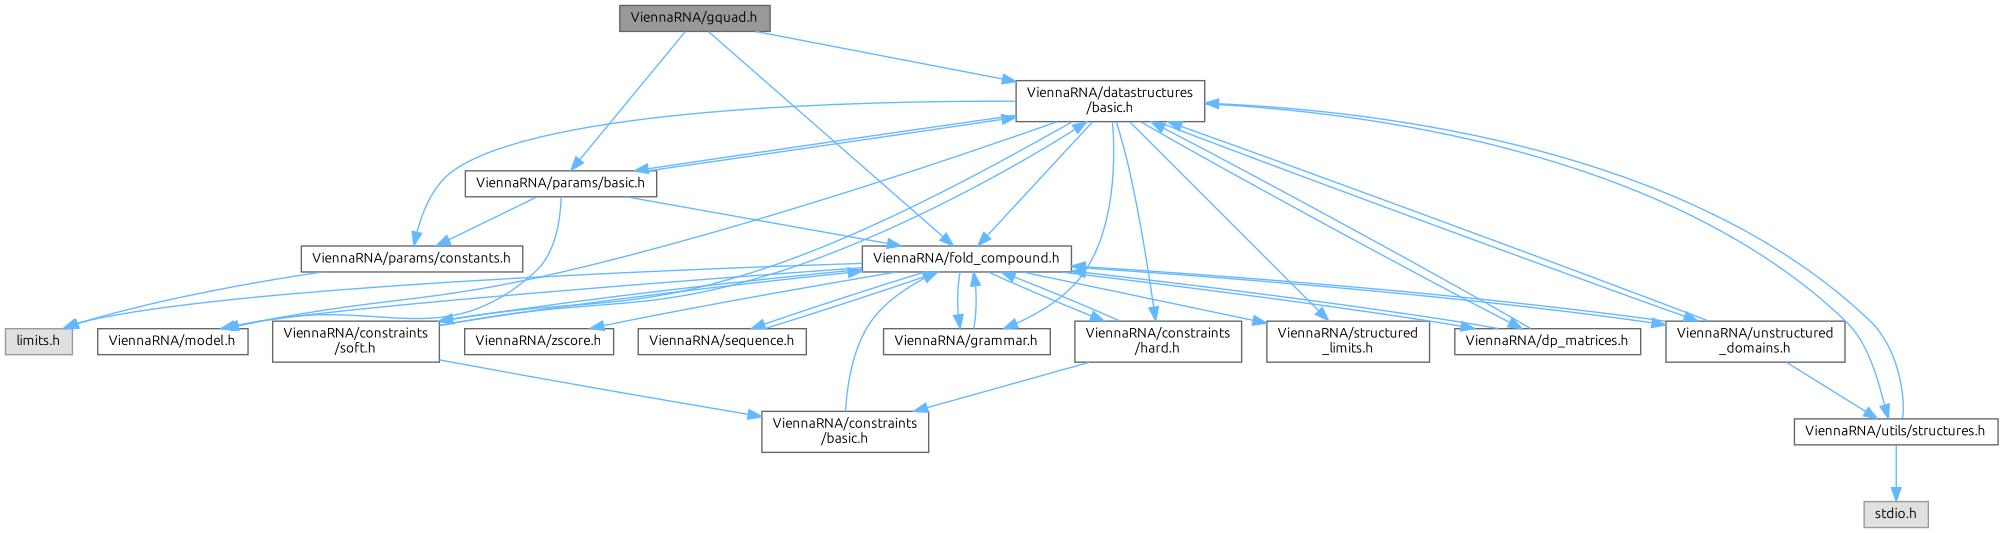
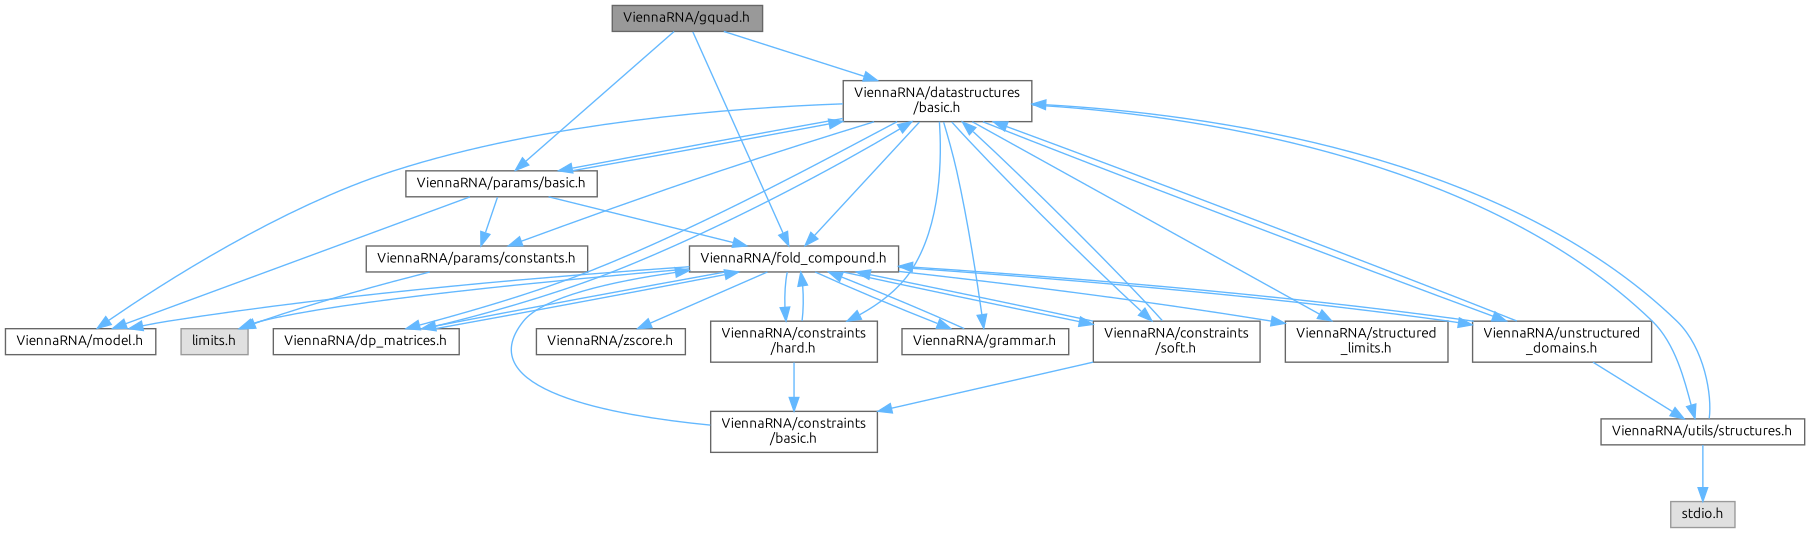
node "ViennaRNA/sequence.h": removed
